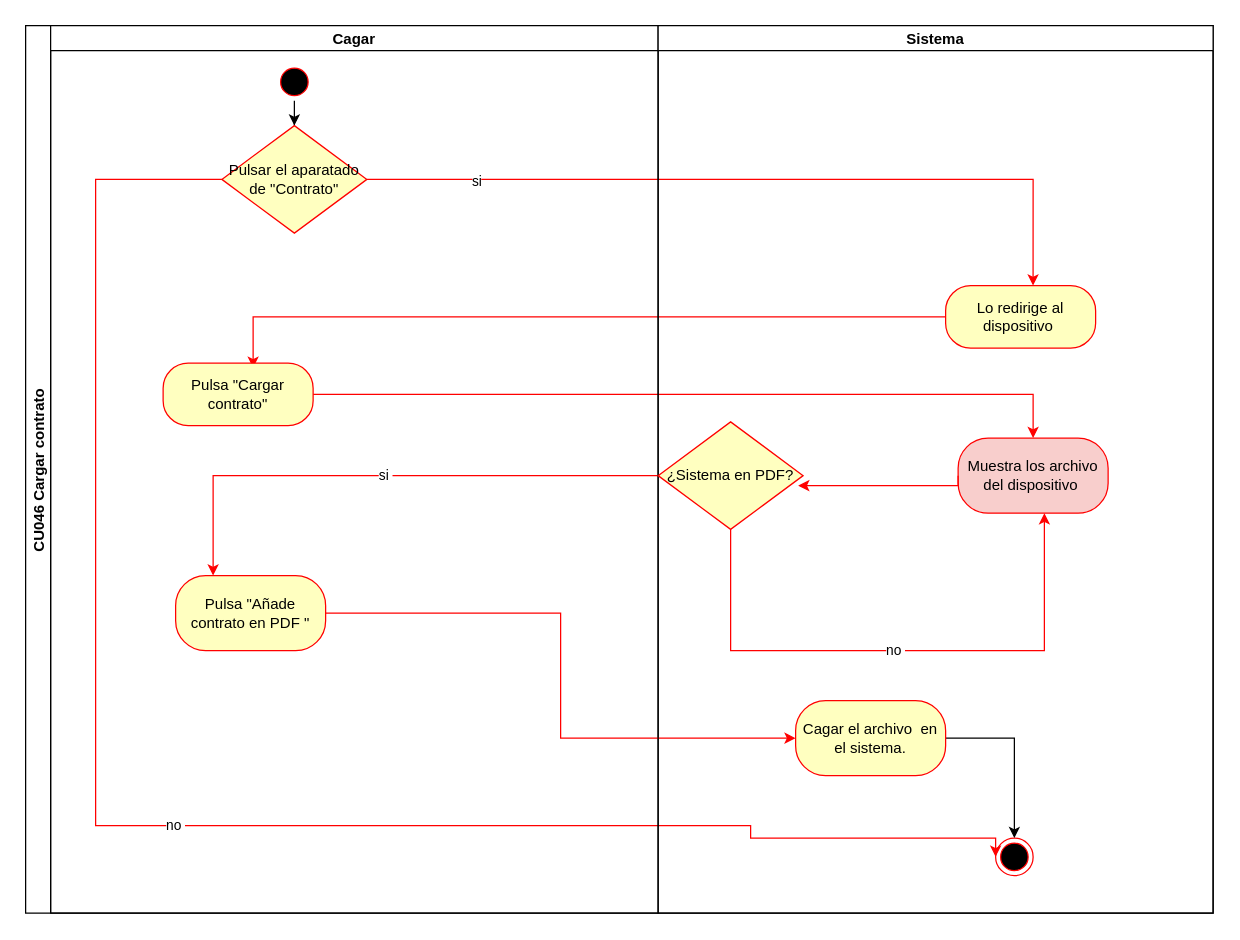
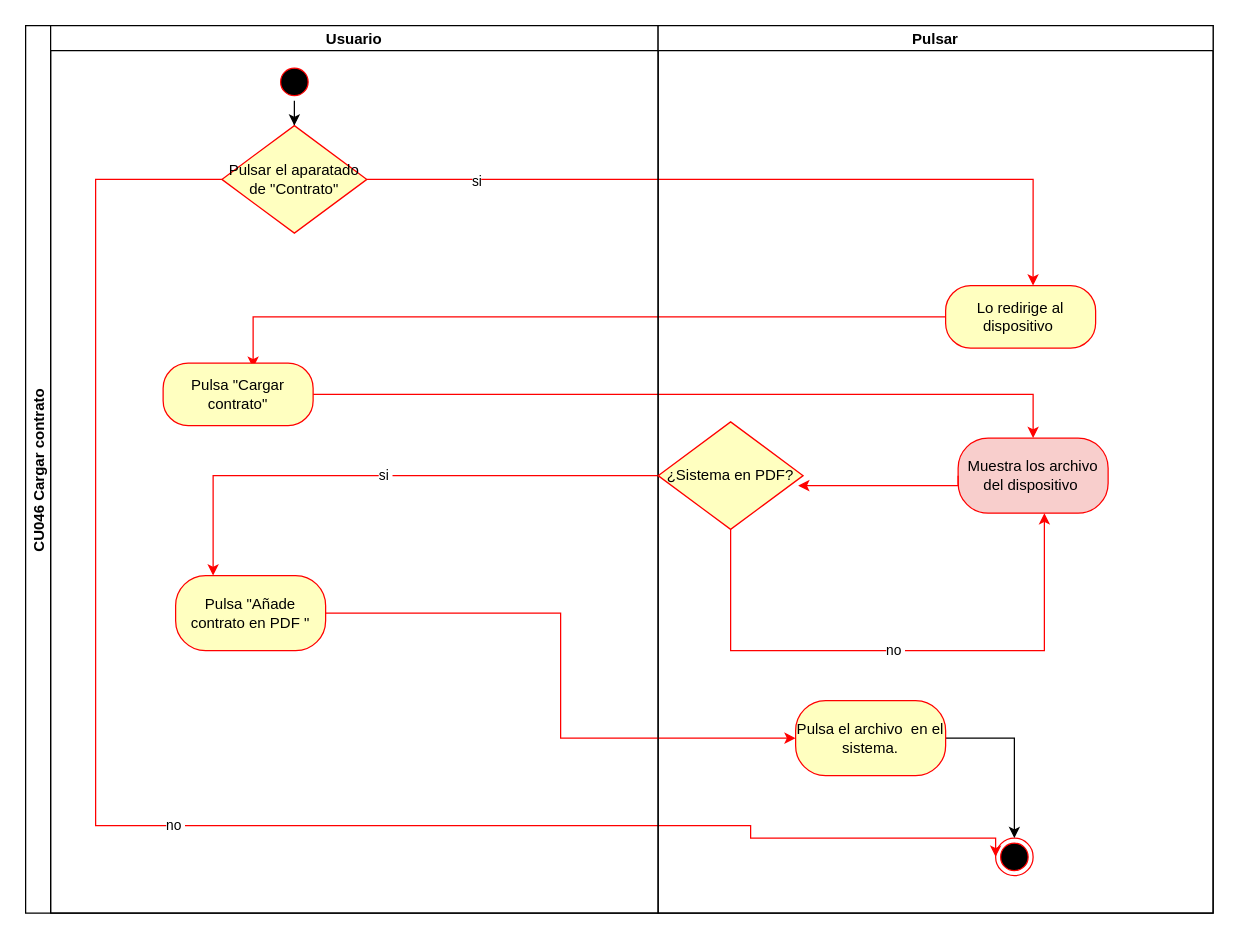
node "Cagar": label "Cagar" -> "Usuario"
node "Sistema": label "Sistema" -> "Pulsar"
node "Cagar el archivo en el sistema.": label "Cagar el archivo en el sistema." -> "Pulsa el archivo en el sistema."
